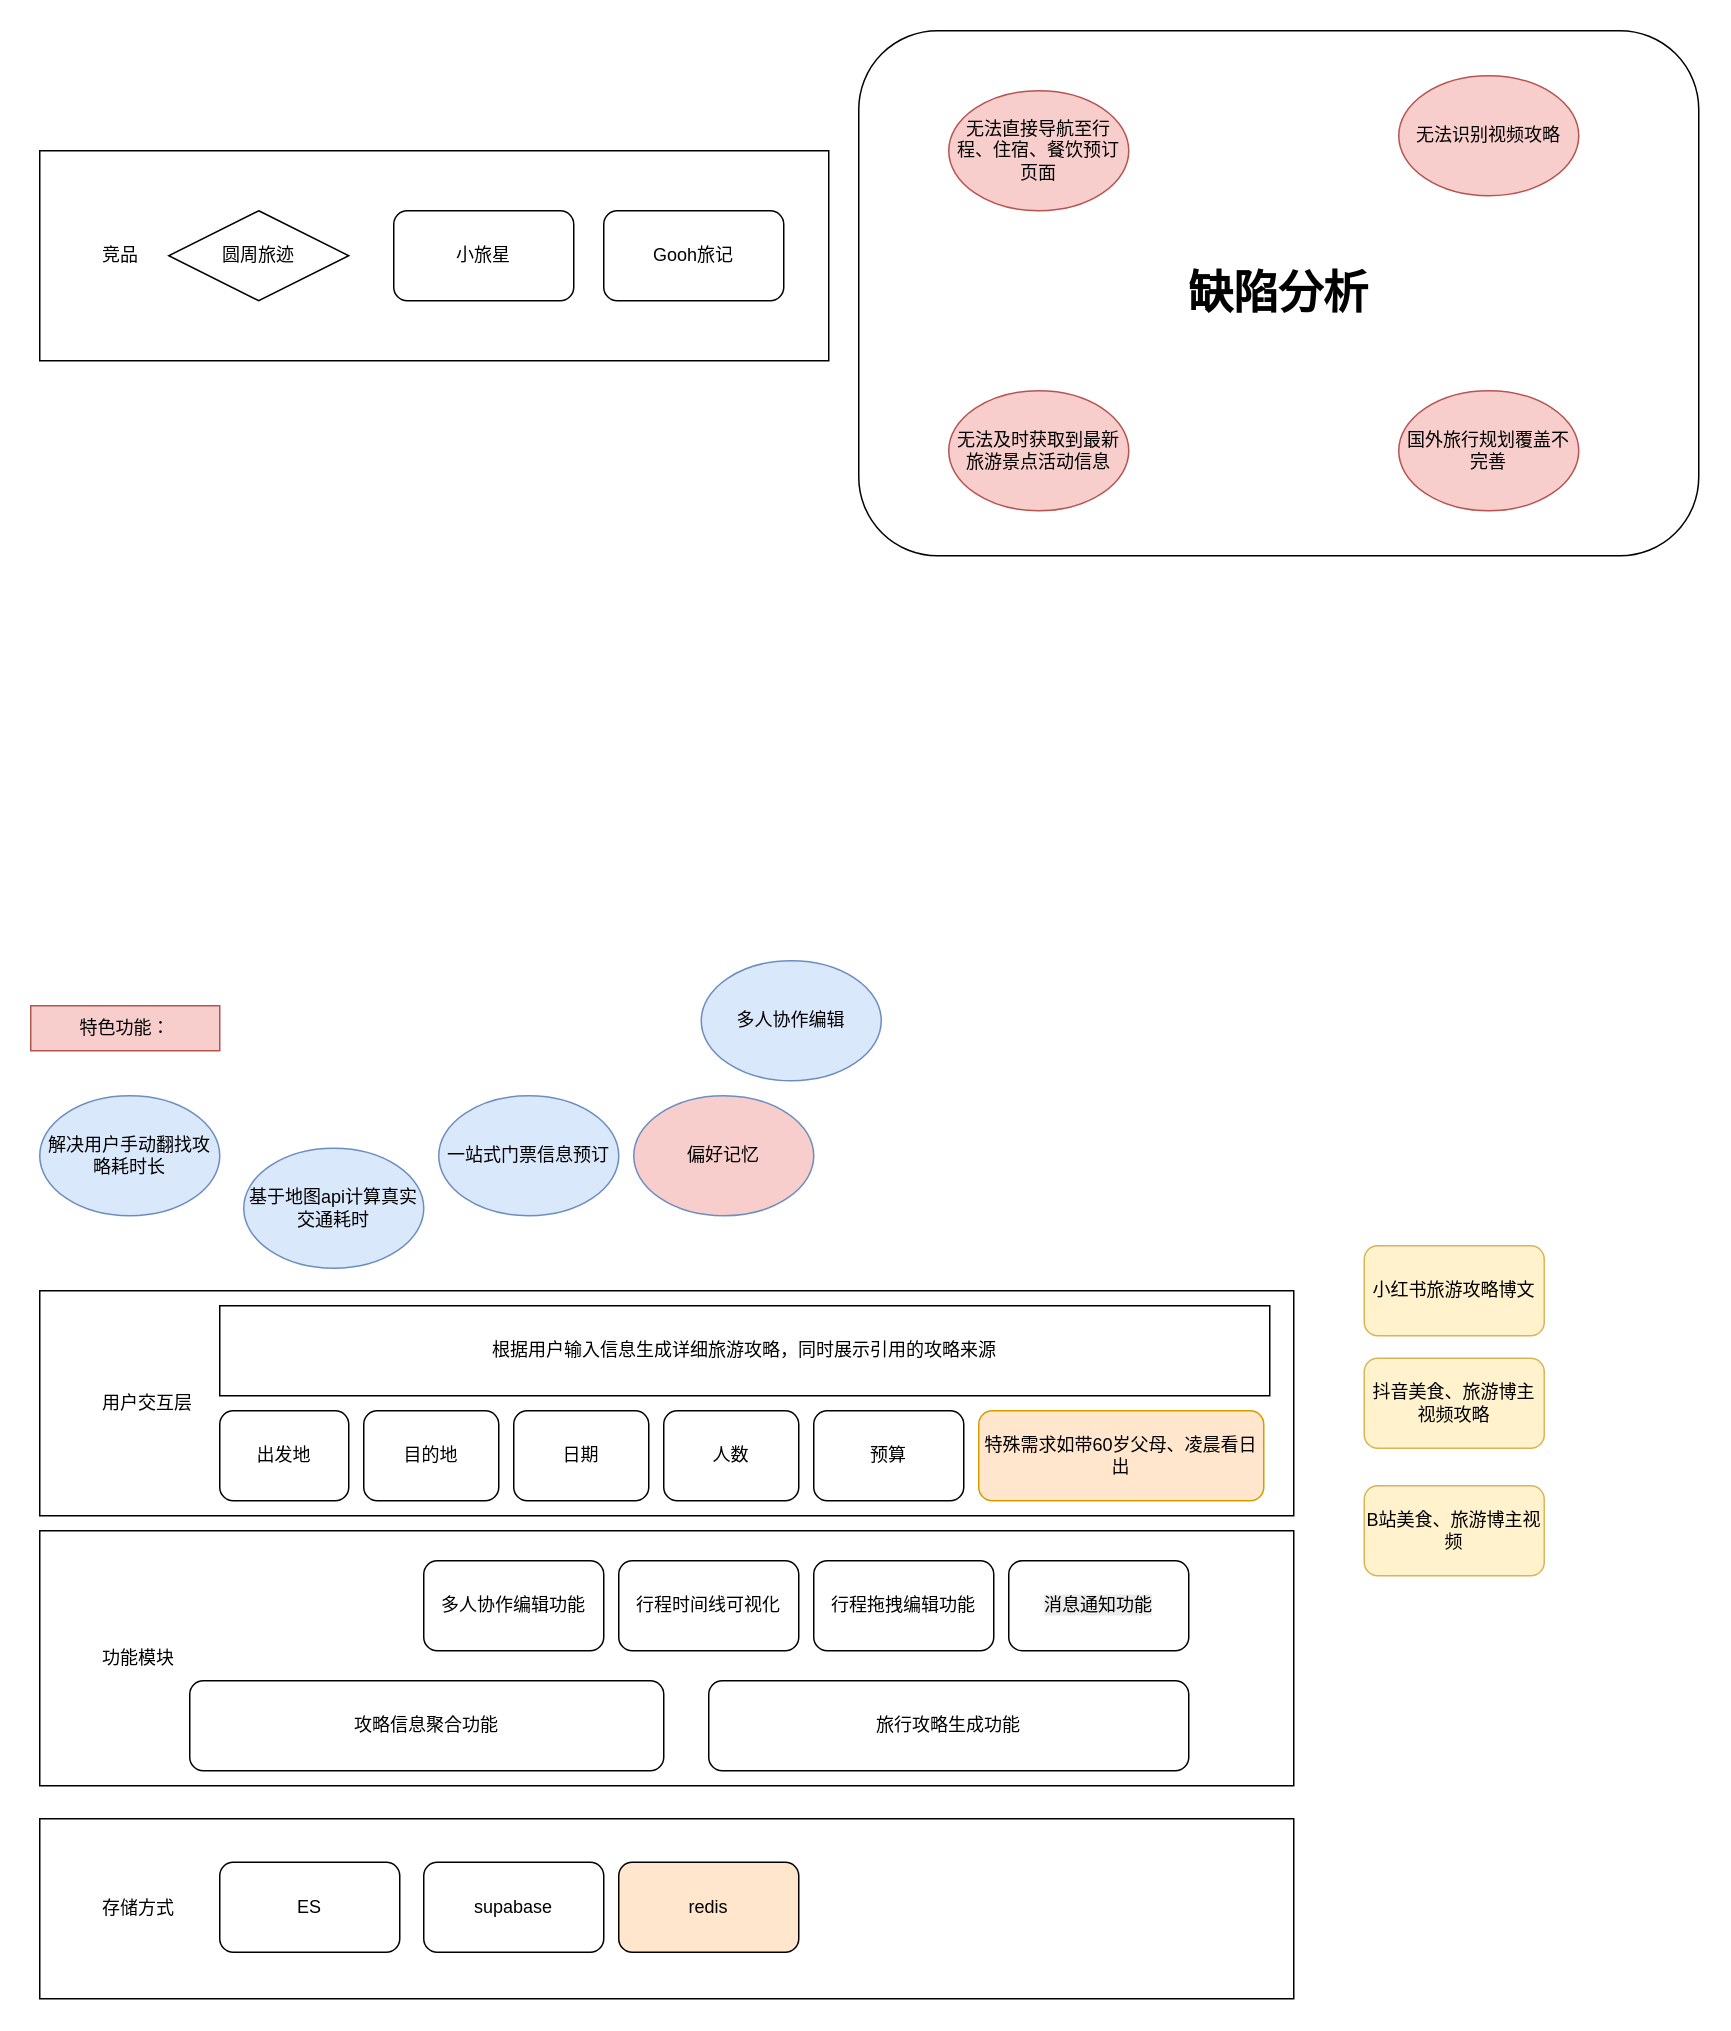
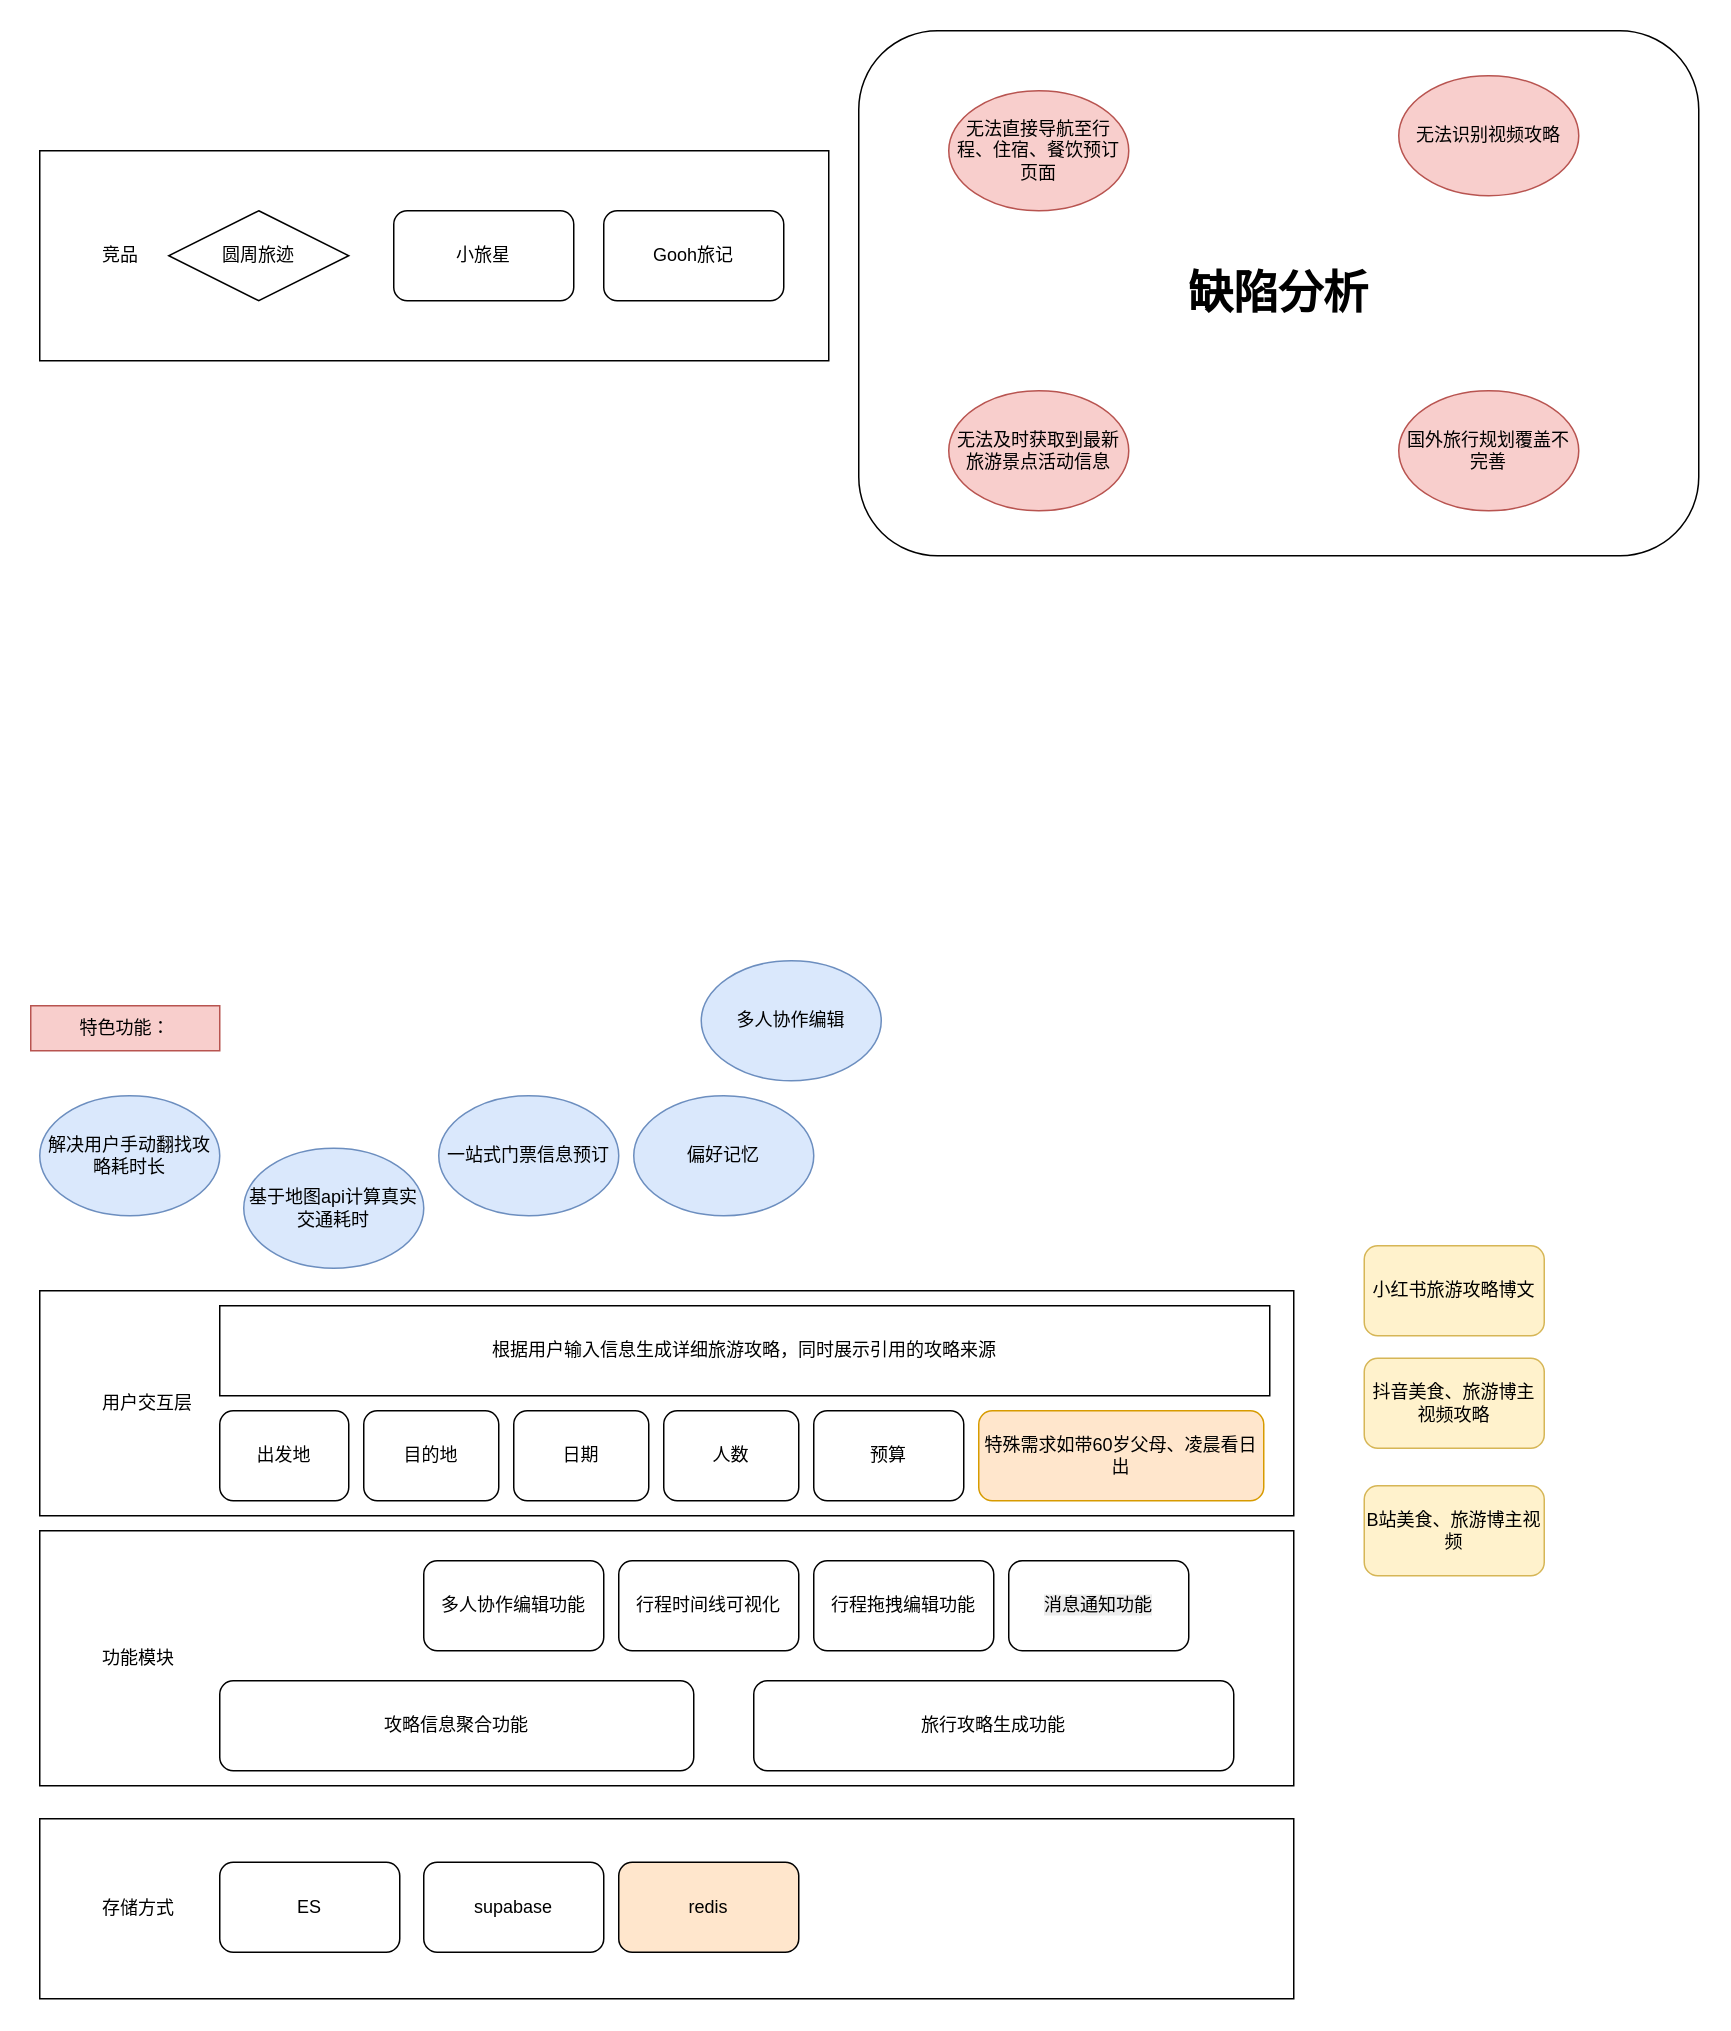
node "偏好记忆": fillcolor #f8cecc -> #dae8fc
node "攻略信息聚合功能": moved (427, 1726) -> (457, 1726)
node "旅行攻略生成功能": moved (949, 1726) -> (994, 1726)
